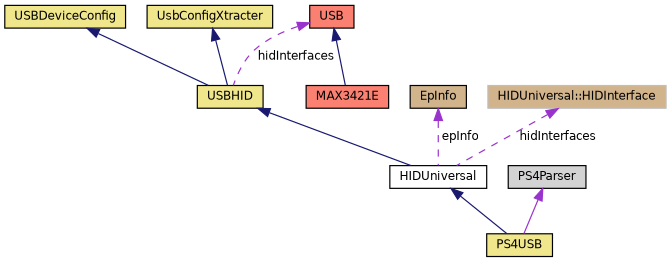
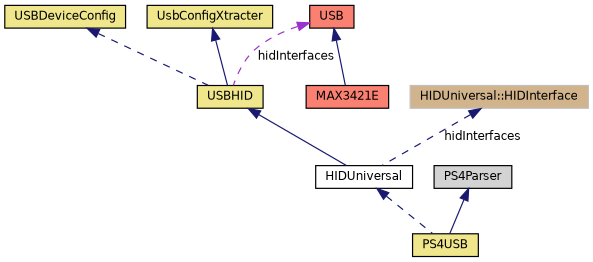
edge "USBHID" -> "USBDeviceConfig": style solid -> dashed
node "EpInfo": removed
edge "HIDUniversal" -> "HIDUniversal::HIDInterface": color darkorchid3 -> midnightblue
edge "PS4USB" -> "HIDUniversal": style solid -> dashed
edge "PS4USB" -> "PS4Parser": color darkorchid3 -> midnightblue
